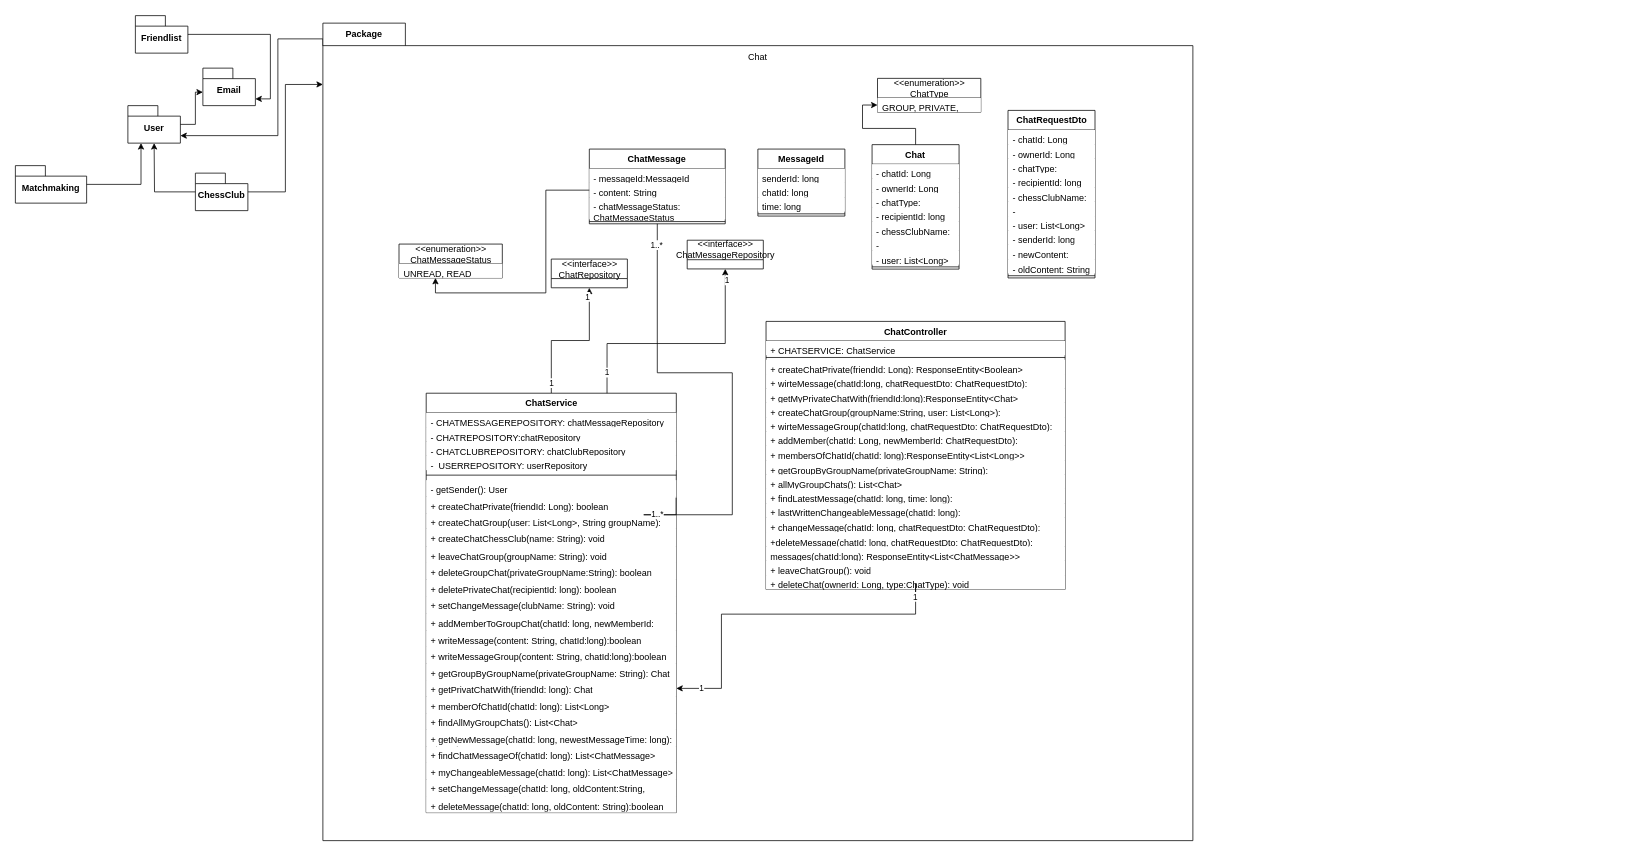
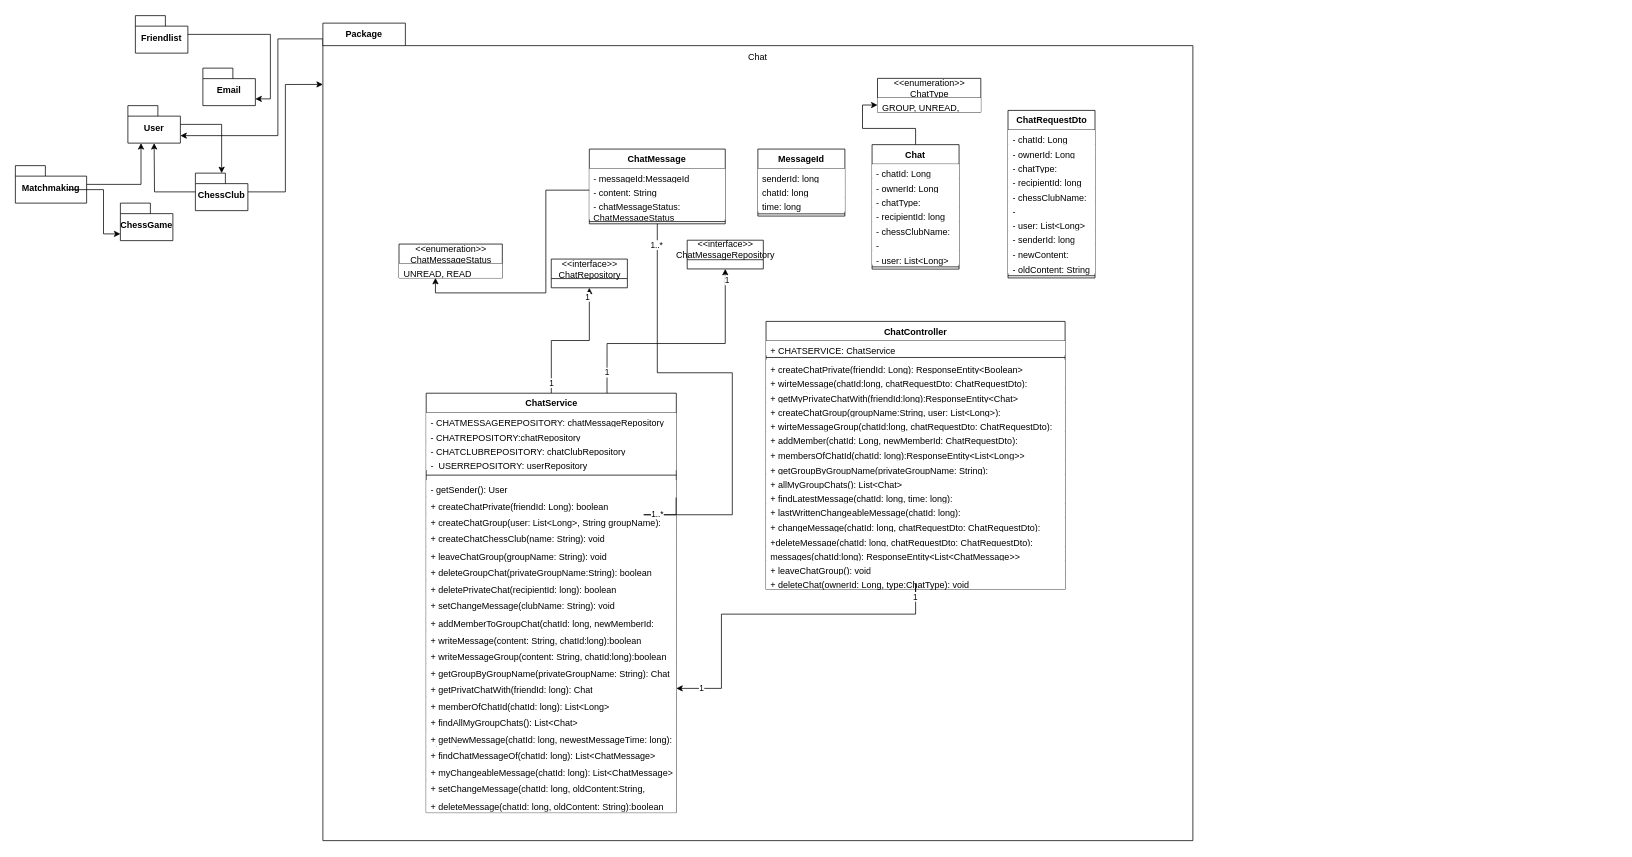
edge "User" -> "Email": now "User" -> "ChessClub"
node "GROUP, PRIVATE, CLUB": label "GROUP, PRIVATE, CLUB" -> "GROUP, UNREAD, CLUB"
edge "Matchmaking" -> "ChessGame": added
node "ChessGame": added
